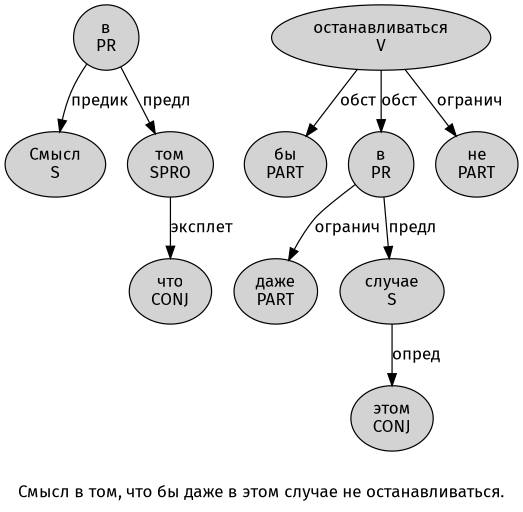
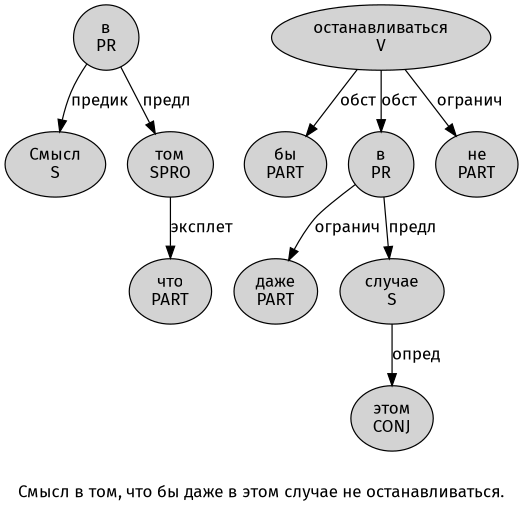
node "что CONJ": label "что CONJ" -> "что PART"
